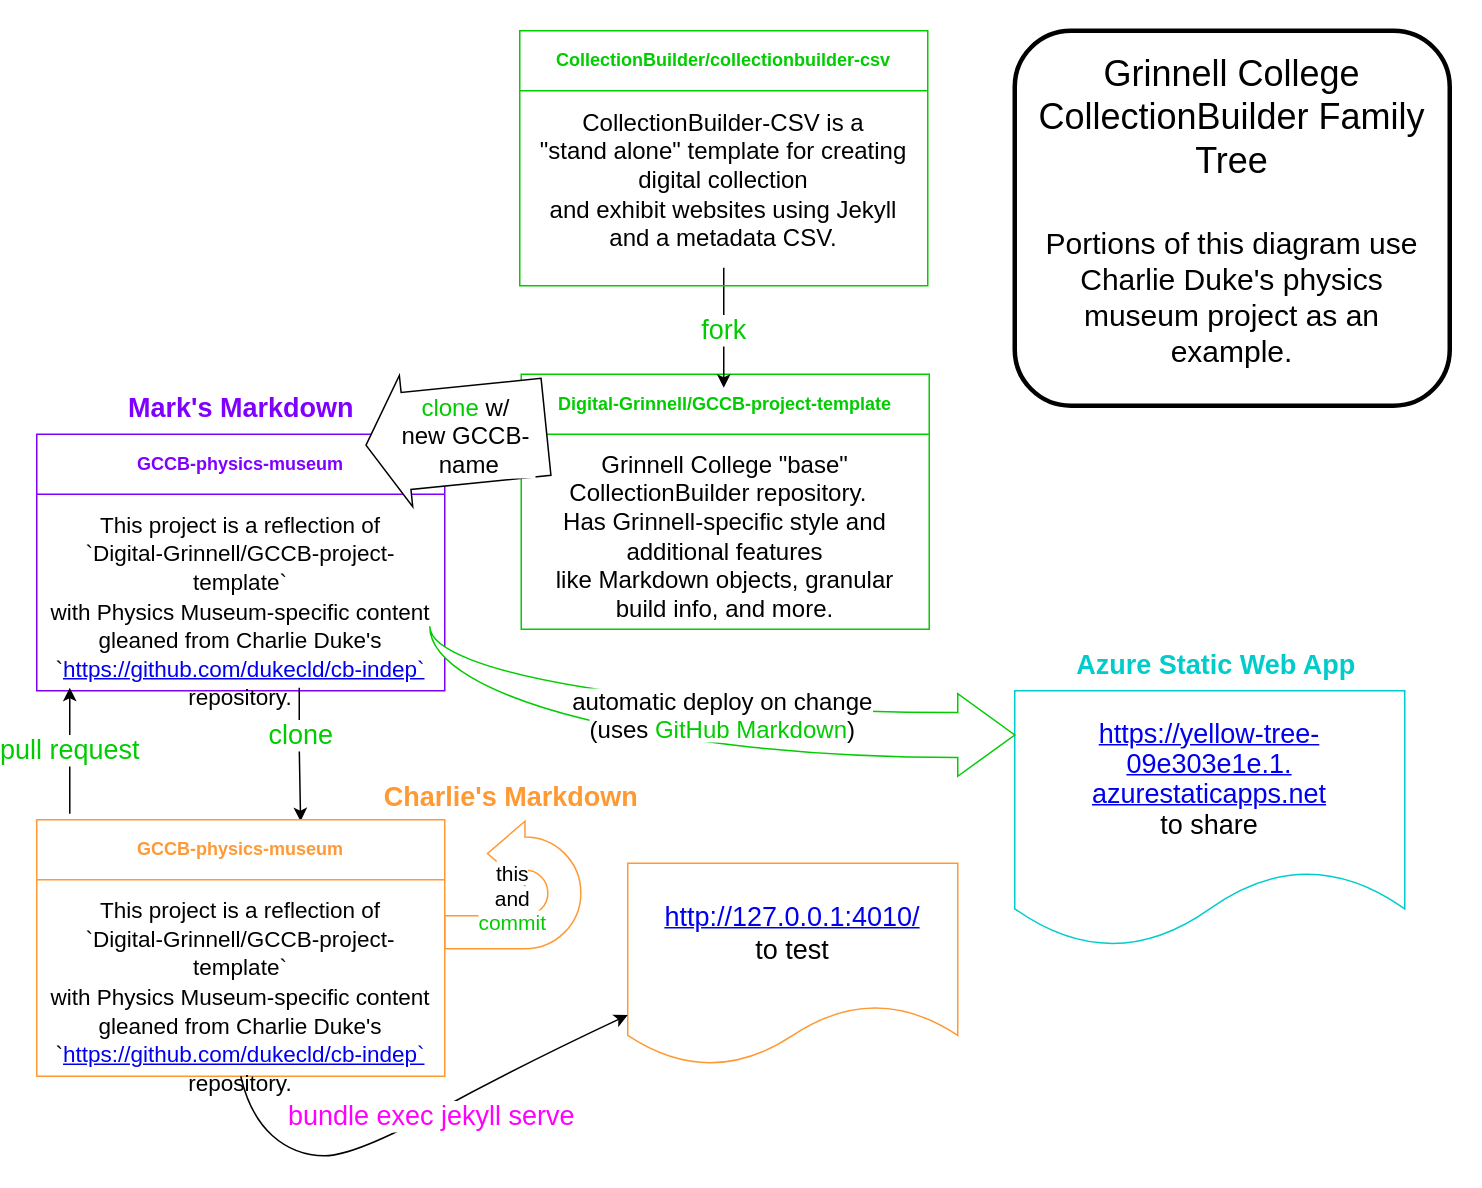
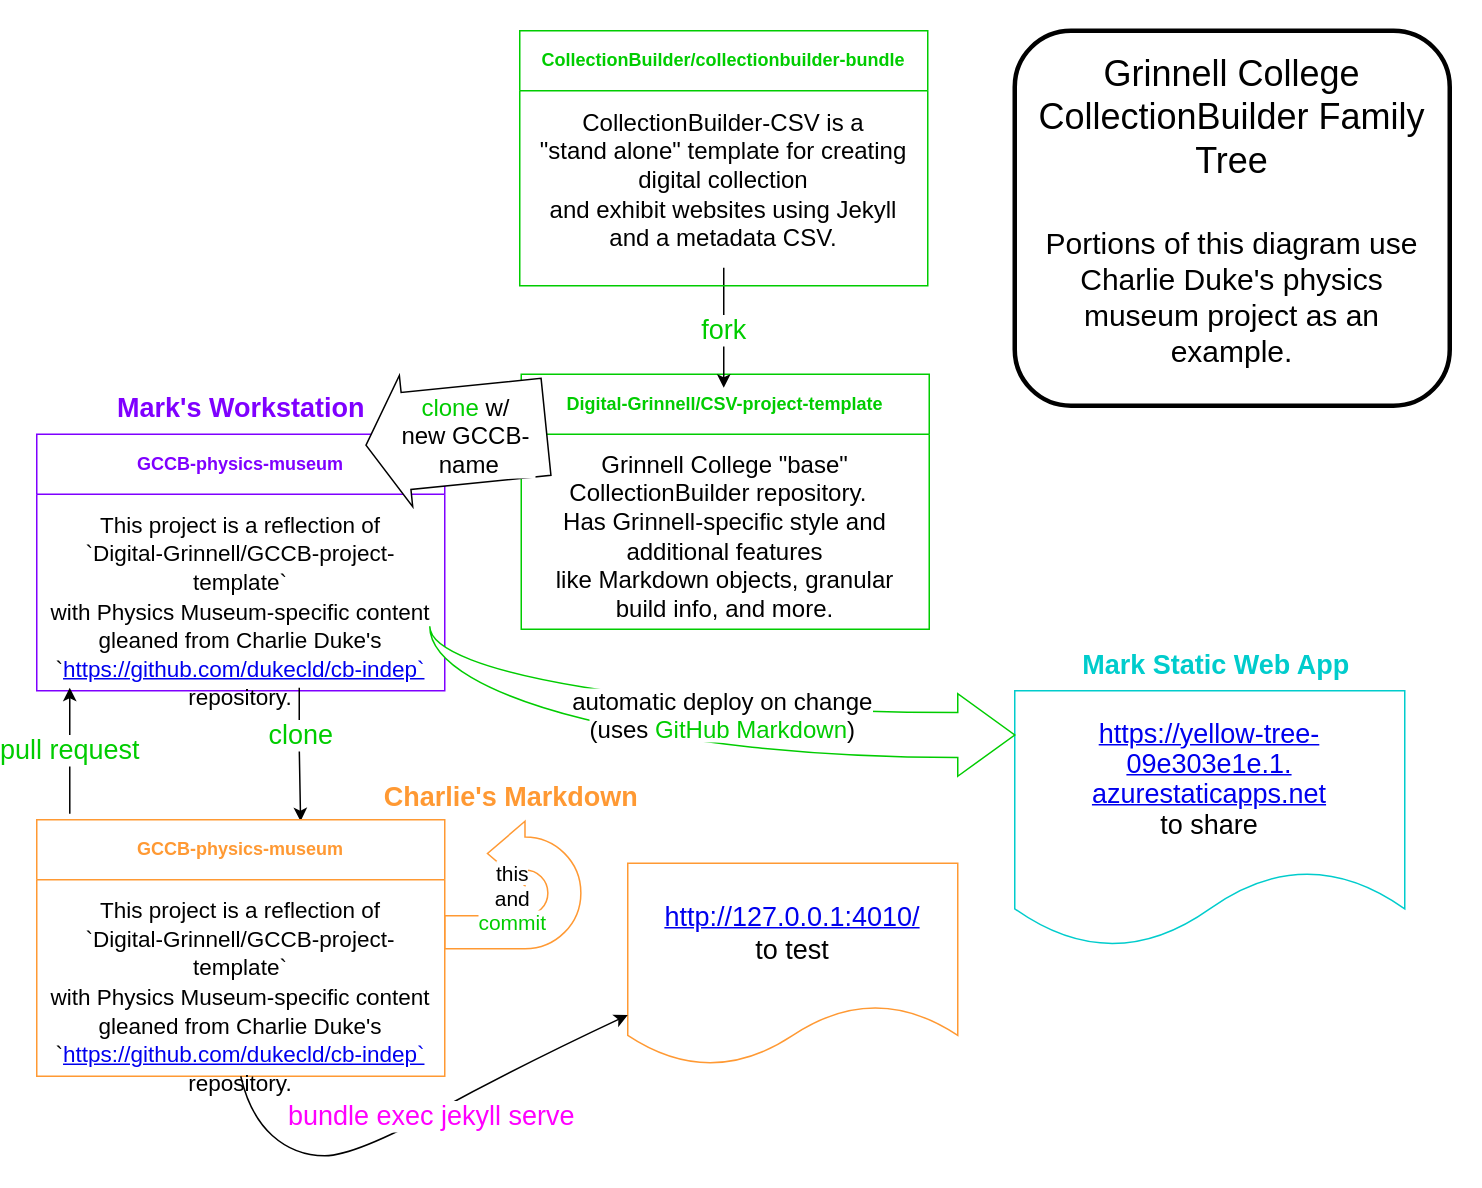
node "CollectionBuilder/collectionbuilder-csv": label "CollectionBuilder/collectionbuilder-csv" -> "CollectionBuilder/collectionbuilder-bundle"
node "Digital-Grinnell/GCCB-project-template": label "Digital-Grinnell/GCCB-project-template" -> "Digital-Grinnell/CSV-project-template"
node "Mark's Markdown": label "Mark's Markdown" -> "Mark's Workstation"
node "Azure Static Web App": label "Azure Static Web App" -> "Mark Static Web App"
